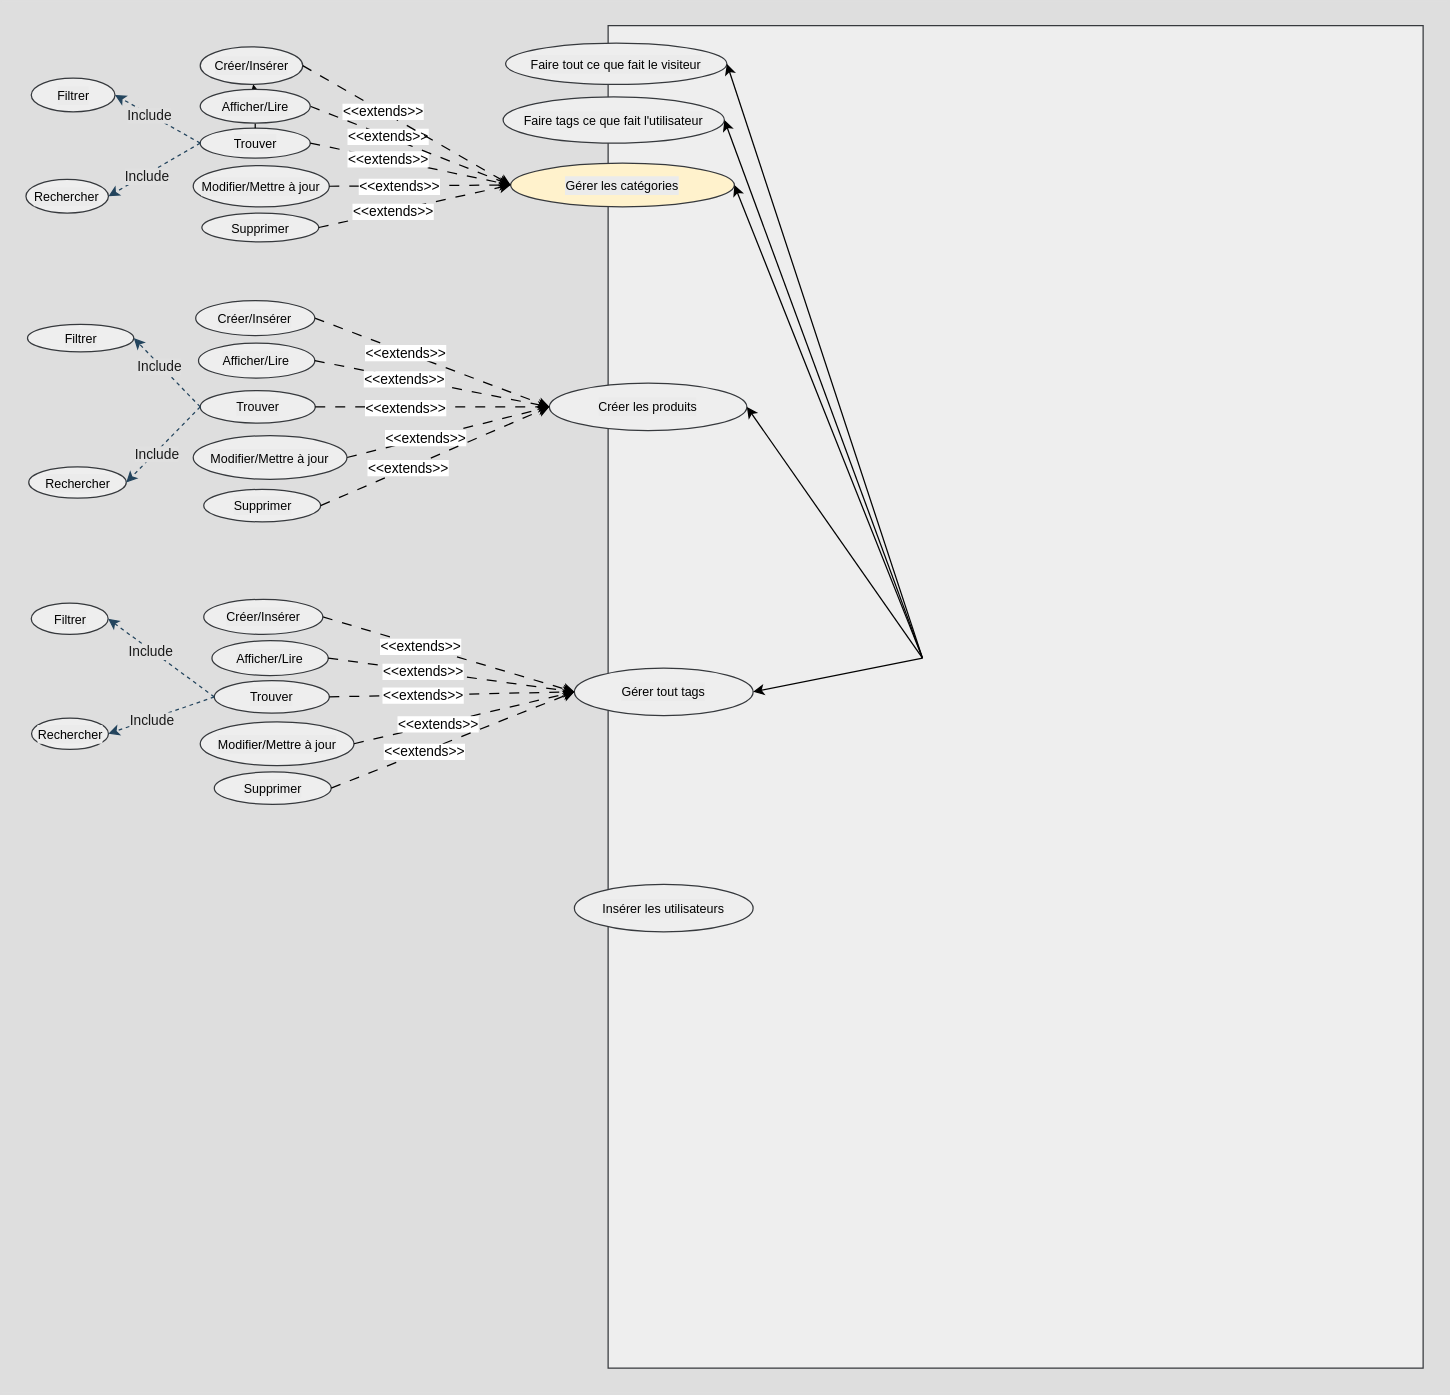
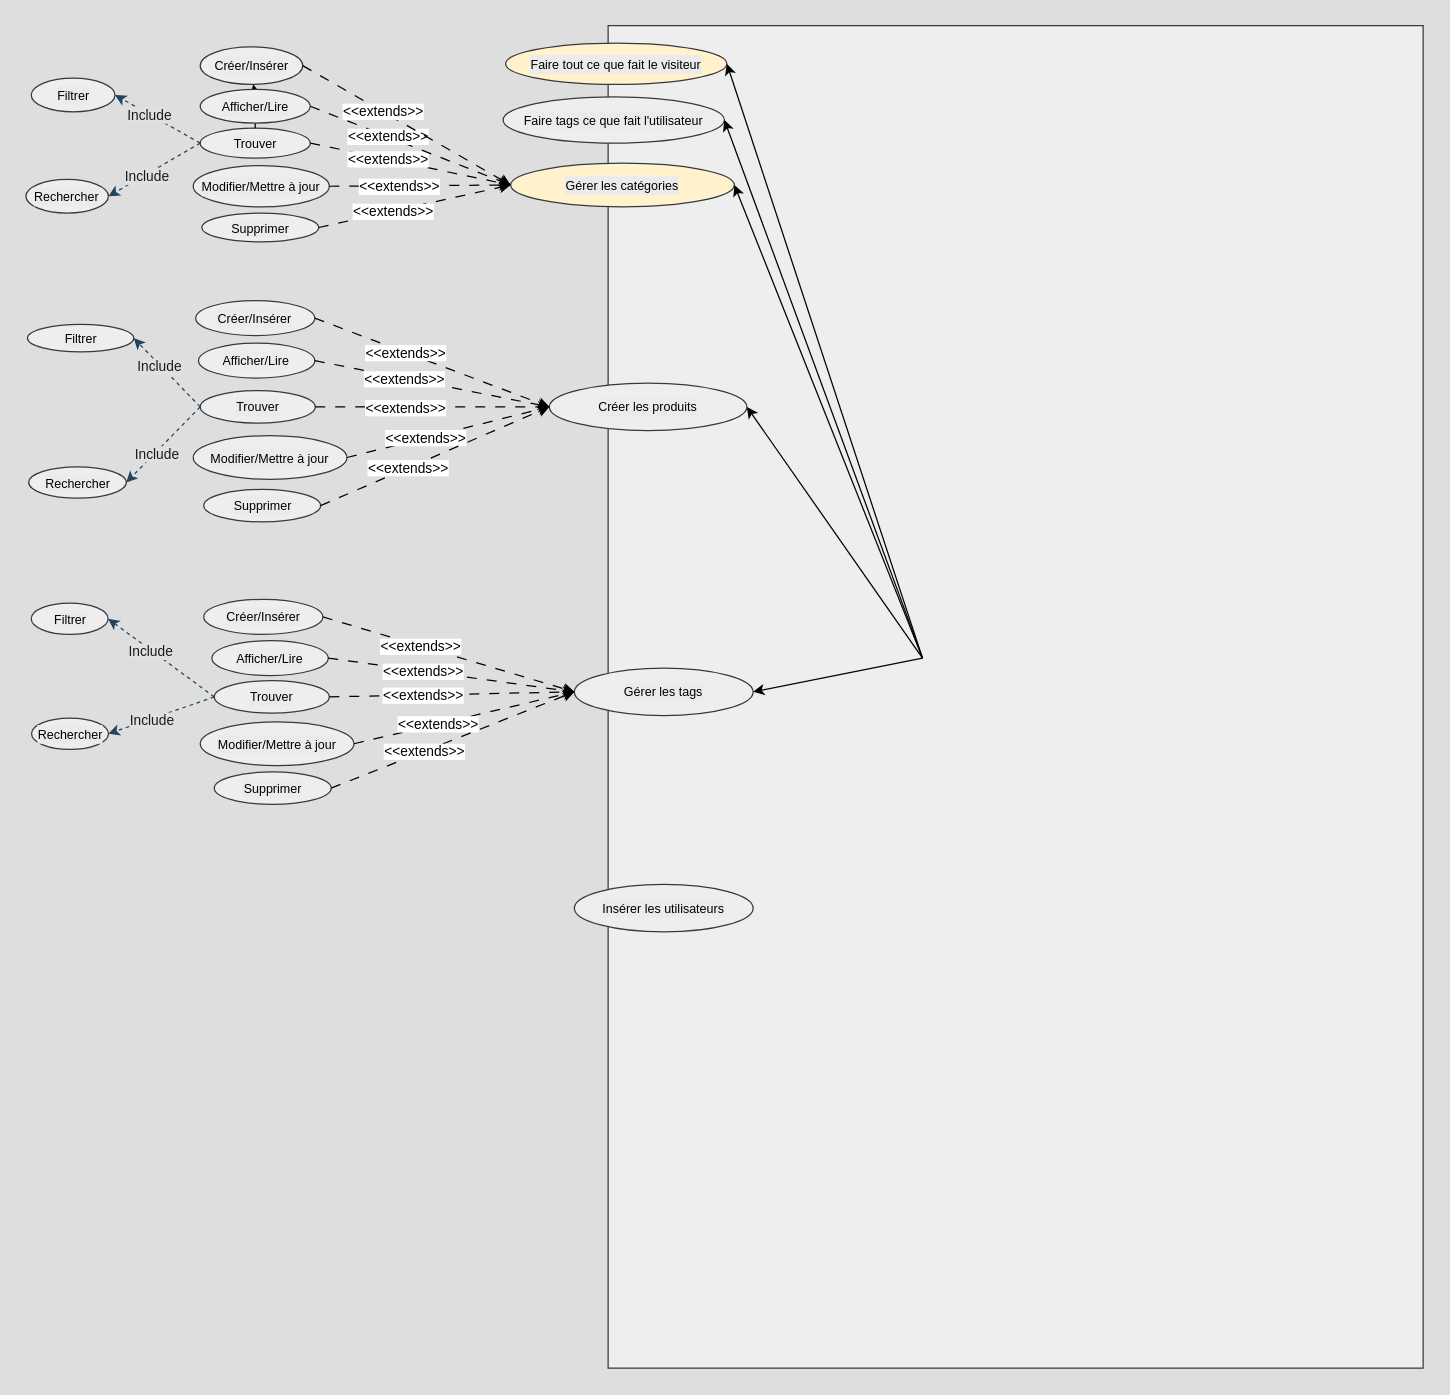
node "Faire tout ce que fait le visiteur": fillcolor #eeeeee -> #fff2cc
node "Gérer tout tags": label "Gérer tout tags" -> "Gérer les tags"
